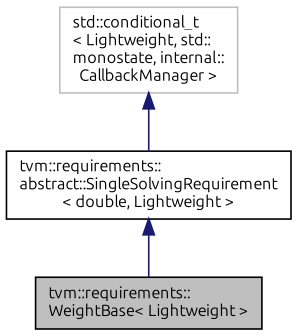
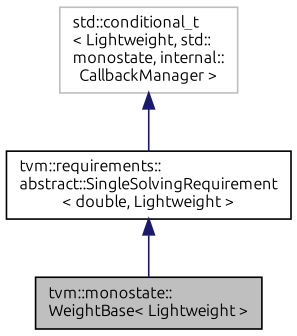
node "tvm::requirements:: WeightBase< Lightweight >": label "tvm::requirements:: WeightBase< Lightweight >" -> "tvm::monostate:: WeightBase< Lightweight >"
